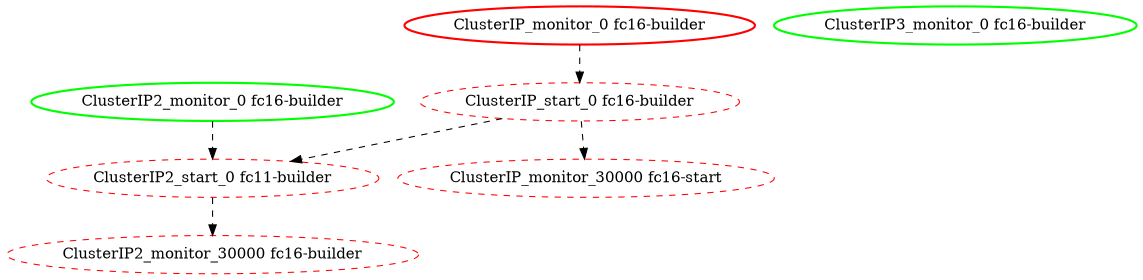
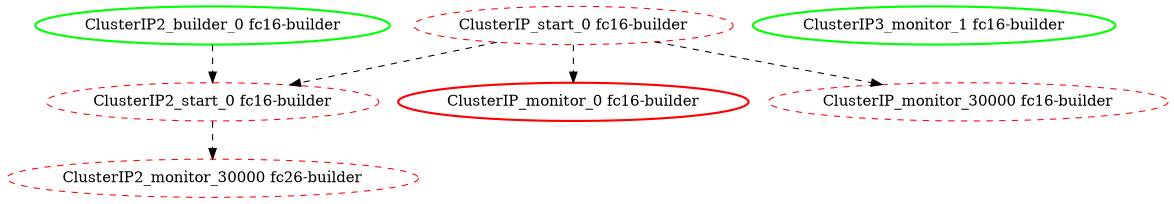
node "ClusterIP3_monitor_0 fc16-builder": label "ClusterIP3_monitor_0 fc16-builder" -> "ClusterIP3_monitor_1 fc16-builder"
edge "ClusterIP_monitor_0 fc16-builder" -> "ClusterIP_start_0 fc16-builder": reversed
node "ClusterIP2_monitor_0 fc16-builder": label "ClusterIP2_monitor_0 fc16-builder" -> "ClusterIP2_builder_0 fc16-builder"
node "ClusterIP2_start_0 fc11-builder": label "ClusterIP2_start_0 fc11-builder" -> "ClusterIP2_start_0 fc16-builder"
node "ClusterIP_monitor_30000 fc16-start": label "ClusterIP_monitor_30000 fc16-start" -> "ClusterIP_monitor_30000 fc16-builder"
node "ClusterIP2_monitor_30000 fc16-builder": label "ClusterIP2_monitor_30000 fc16-builder" -> "ClusterIP2_monitor_30000 fc26-builder"
